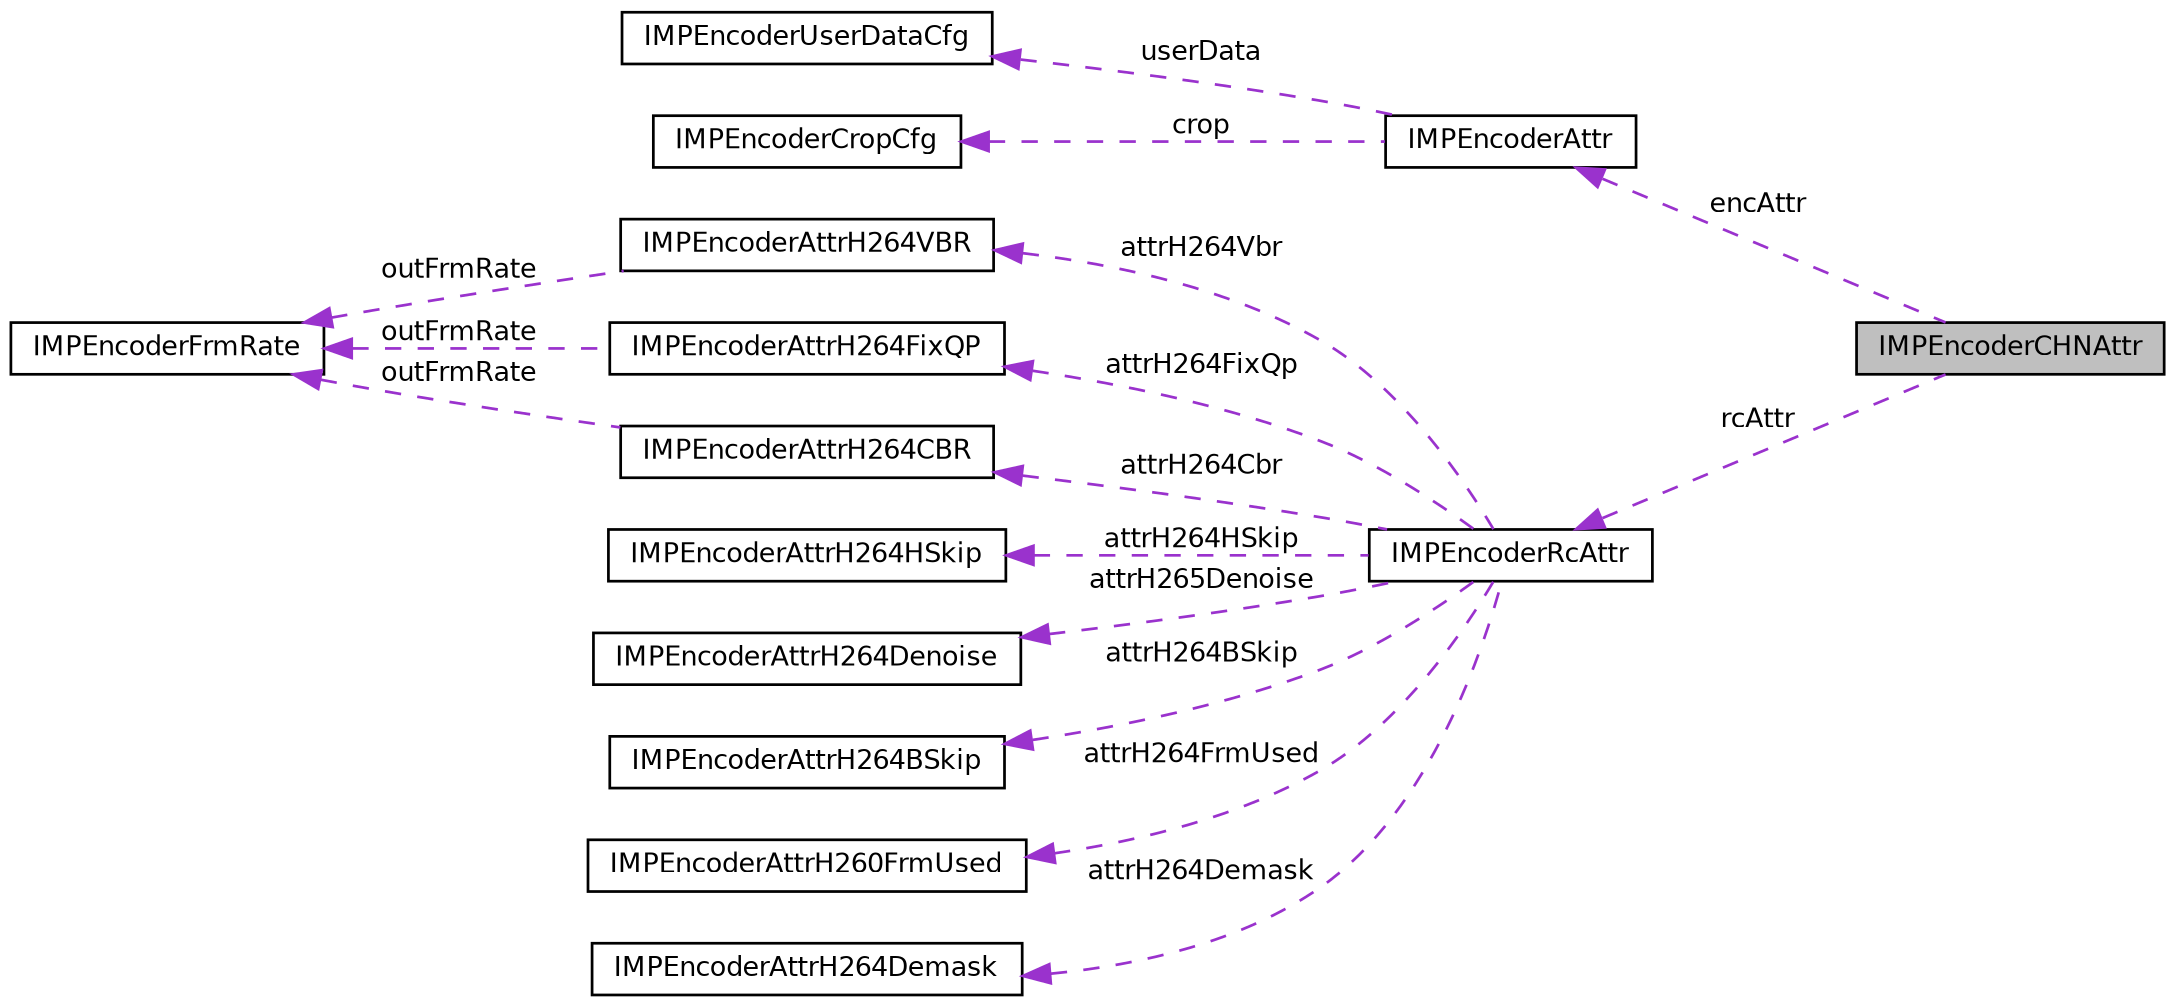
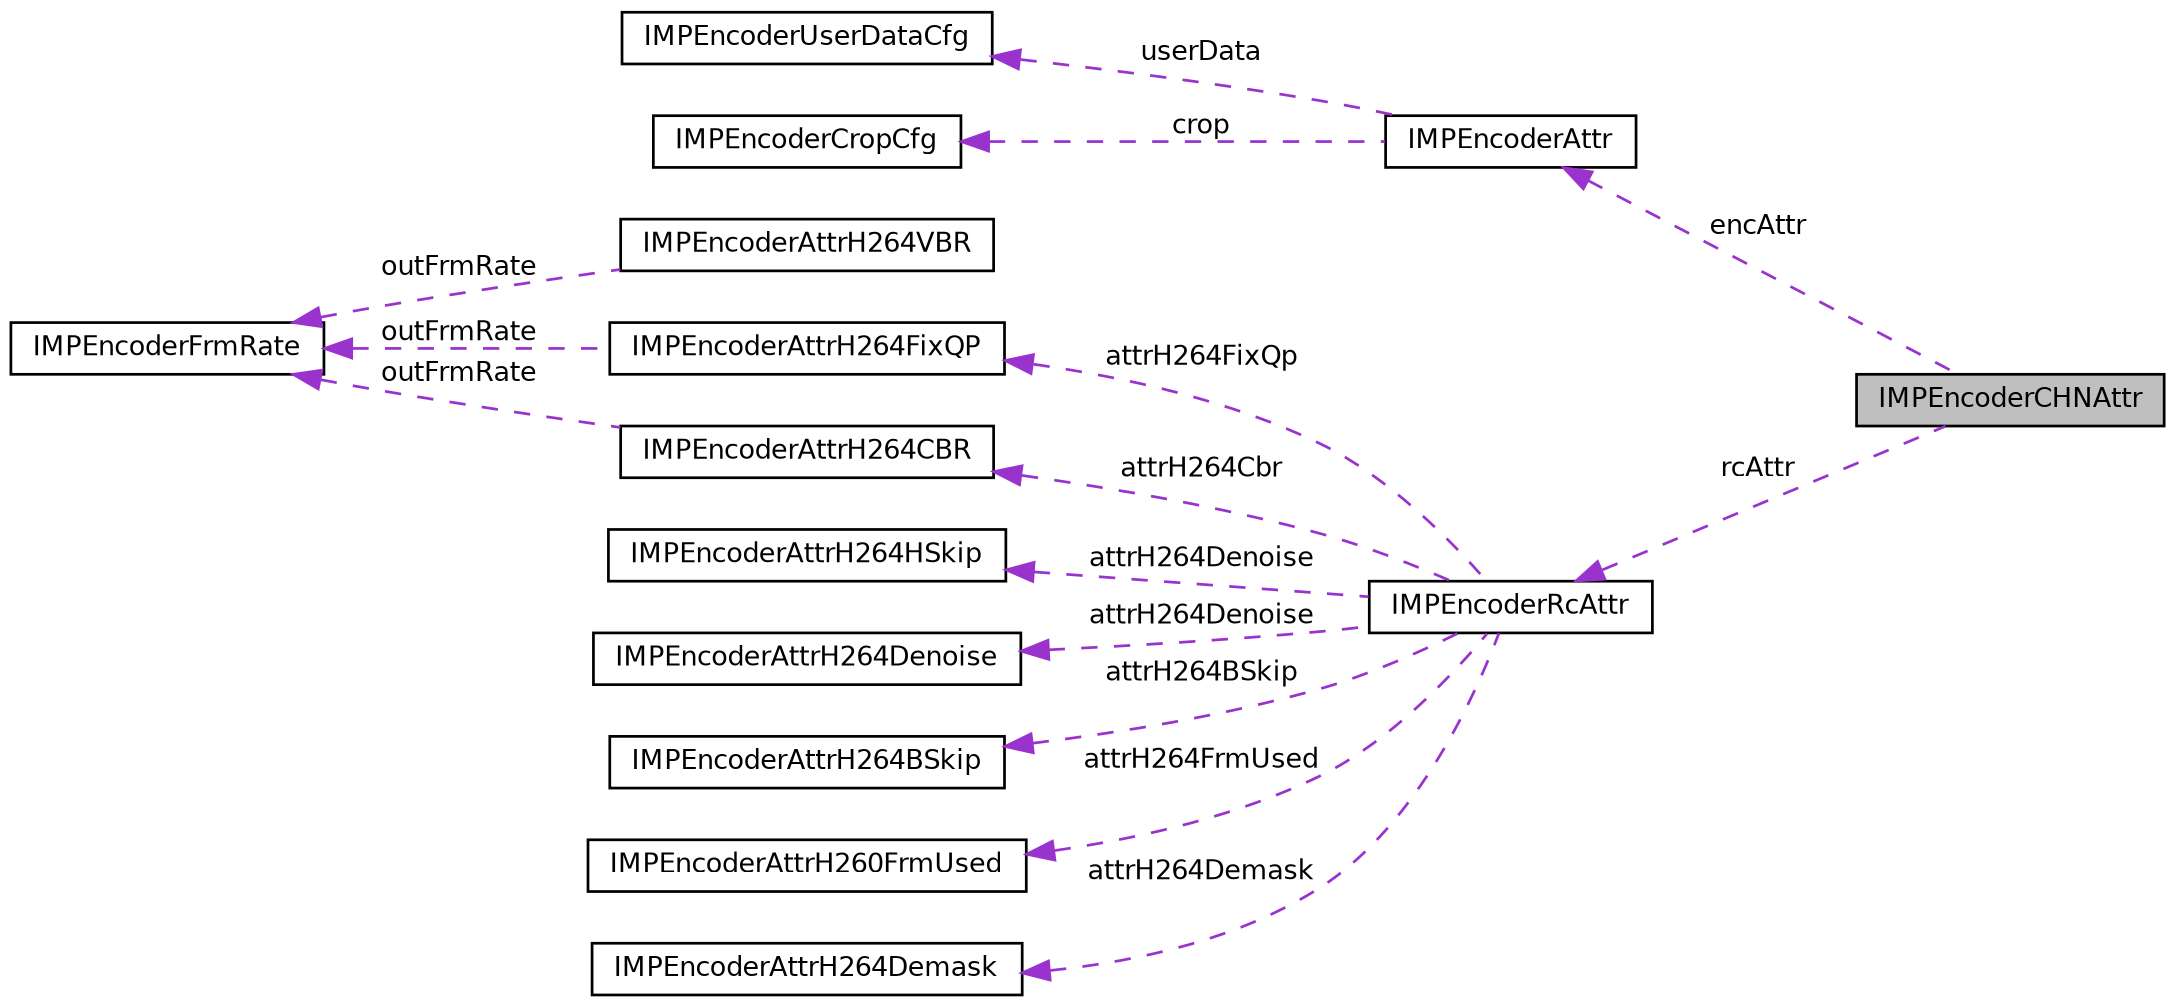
edge "IMPEncoderRcAttr" -> "IMPEncoderAttrH264VBR": removed, label "attrH264Vbr"
edge "IMPEncoderRcAttr" -> "IMPEncoderAttrH264HSkip": label " attrH264HSkip" -> " attrH264Denoise"
edge "IMPEncoderRcAttr" -> "IMPEncoderAttrH264Denoise": label " attrH265Denoise" -> " attrH264Denoise"
